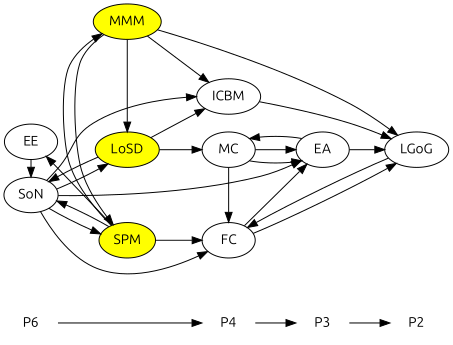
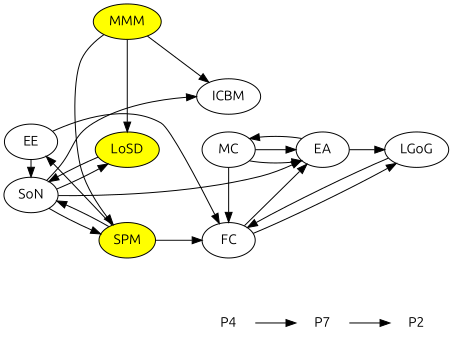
edge "MMM" -> "LGoG": removed
edge "ICBM" -> "LGoG": removed
edge "LoSD" -> "ICBM": removed
edge "SPM" -> "MMM": removed
edge "LoSD" -> "MC": removed
edge "SoN" -> "FC": now "EE" -> "FC"
node "P6": removed
node "P3": label "P3" -> "P7"
